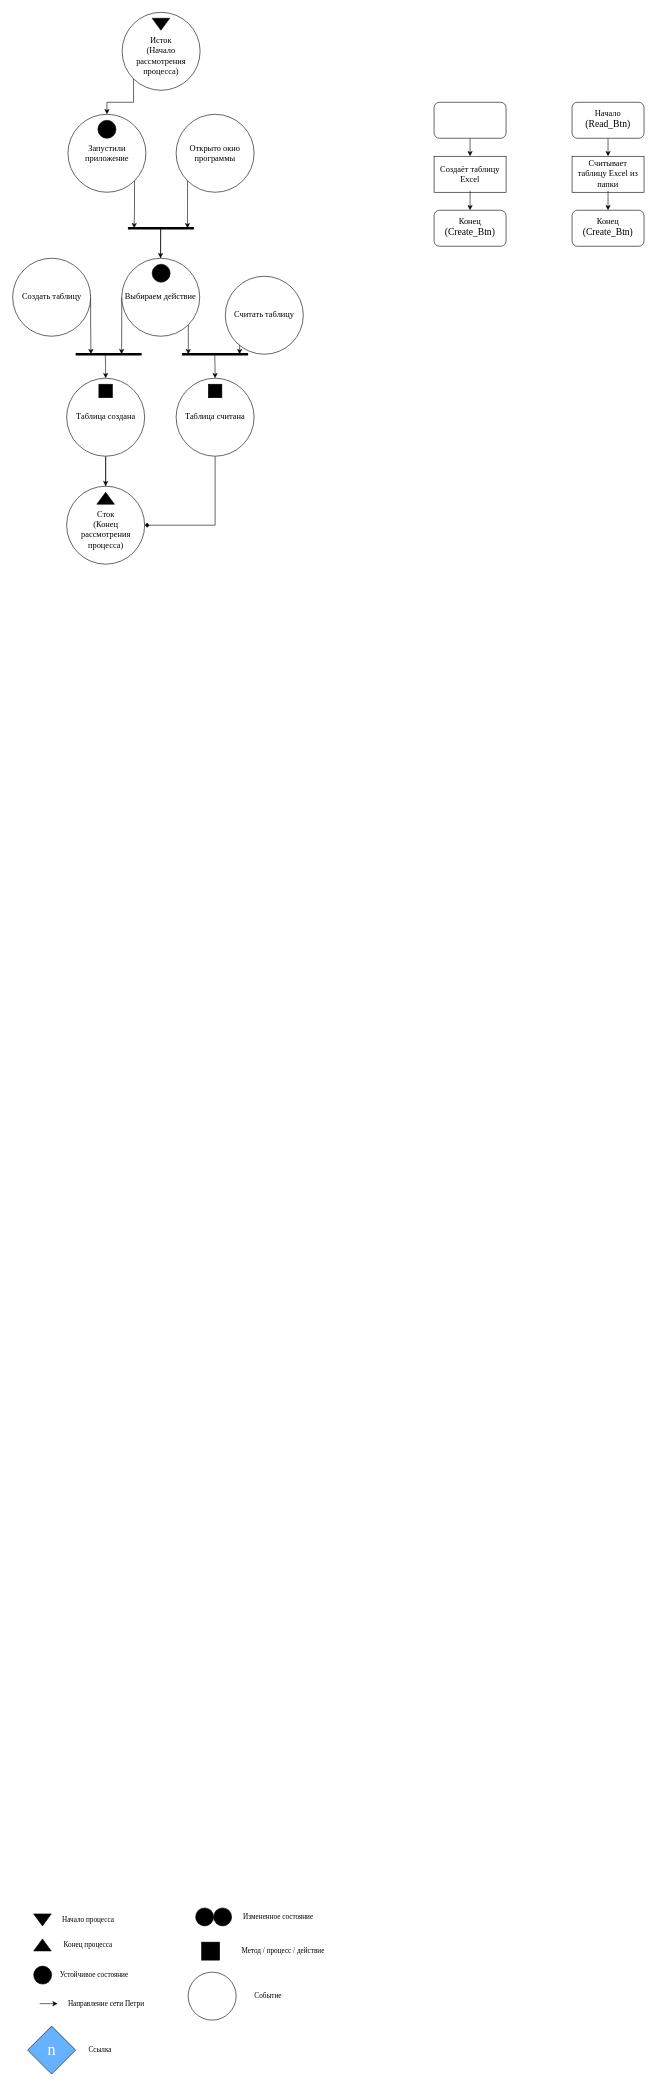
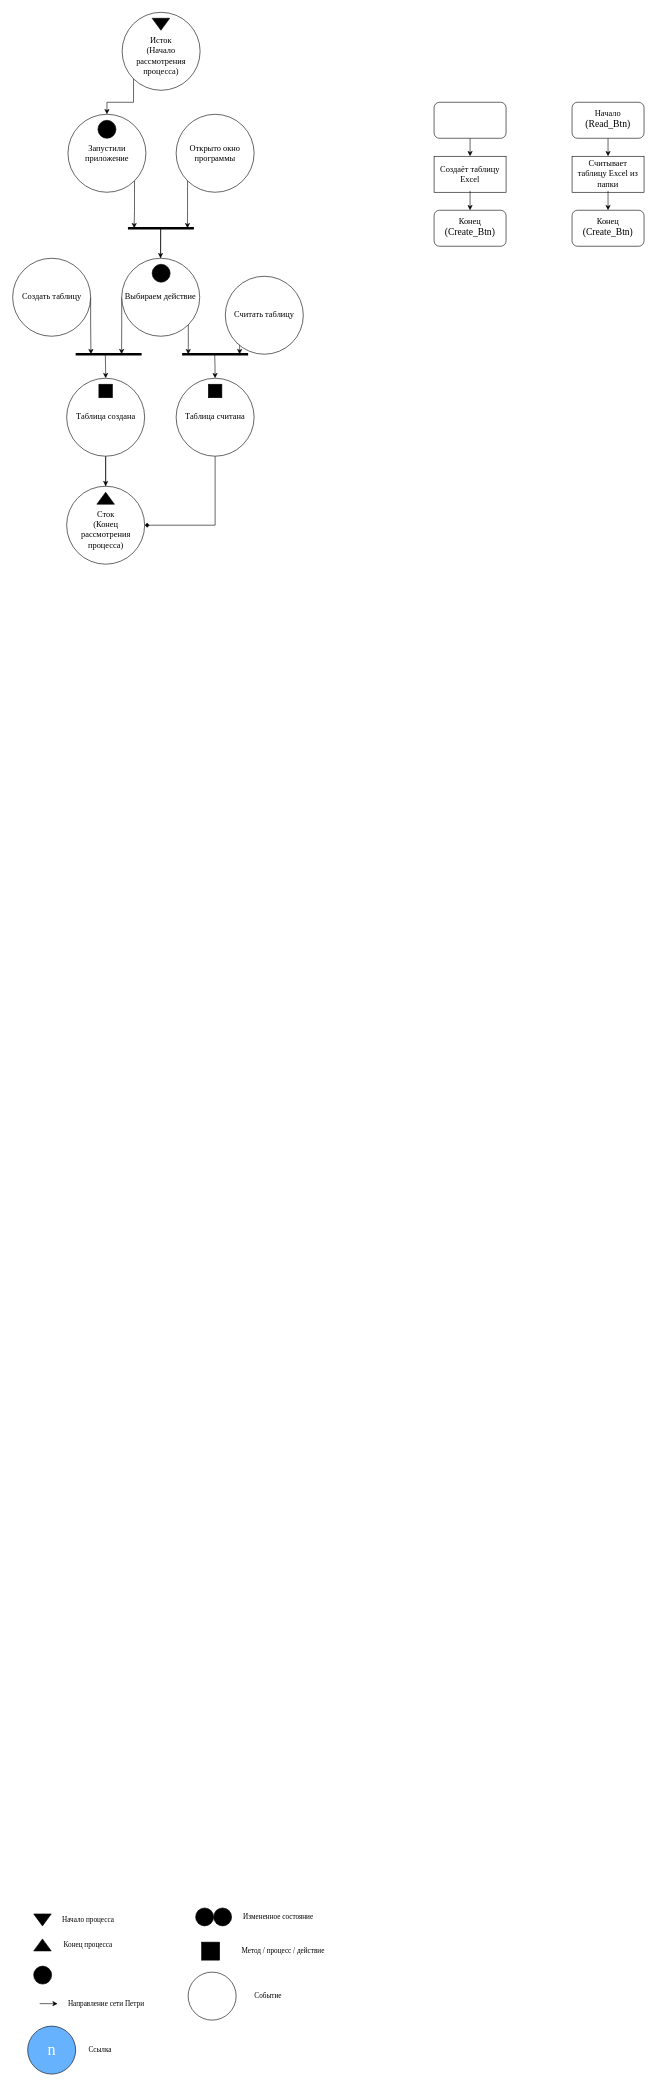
node "Устойчивое состояние": removed
node "n": shape diamond -> ellipse
